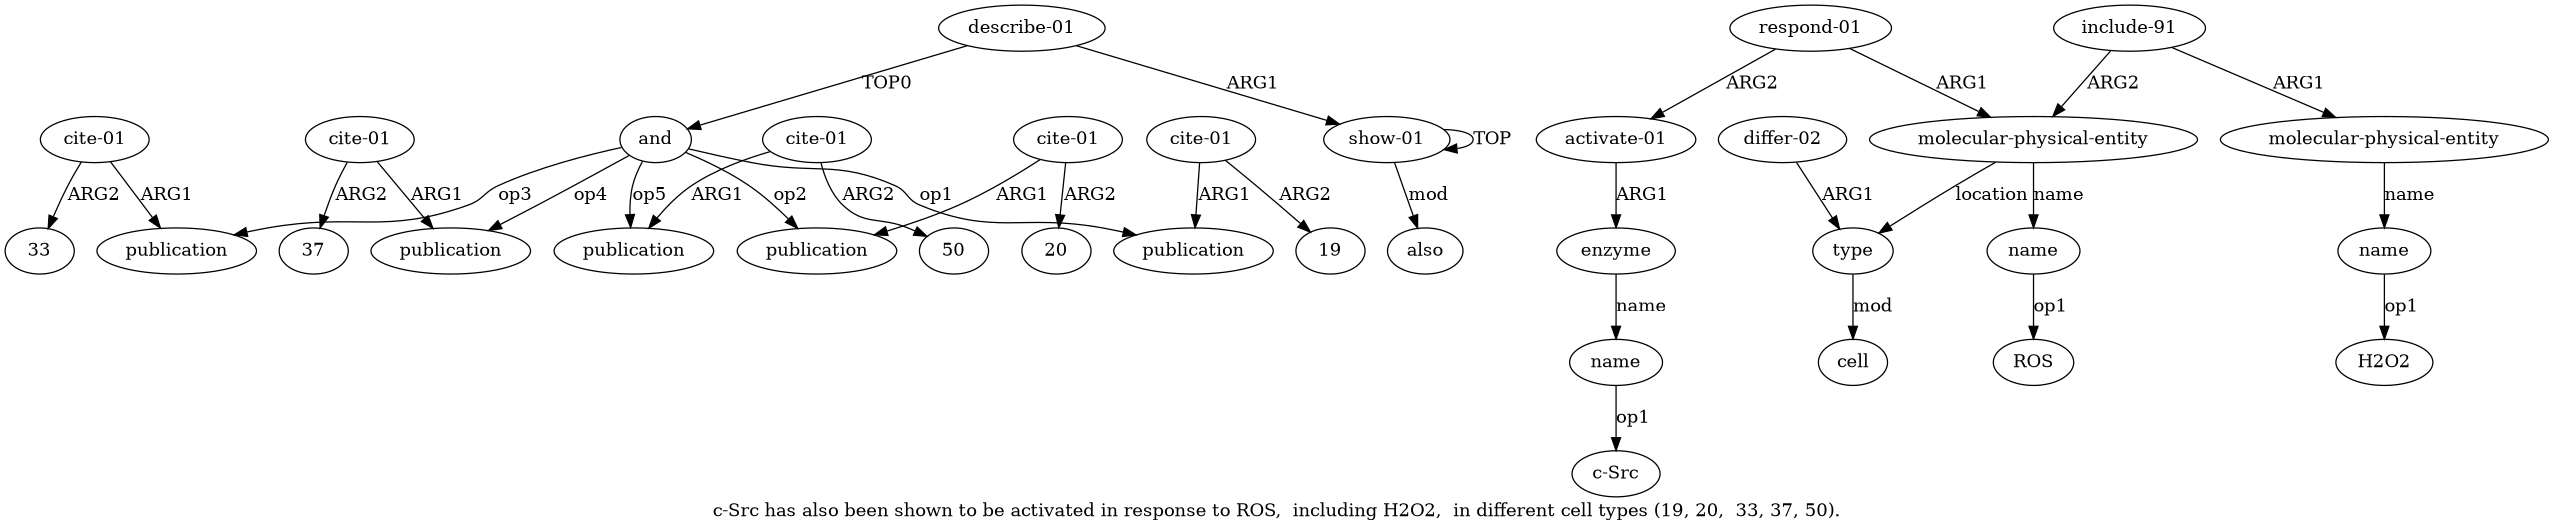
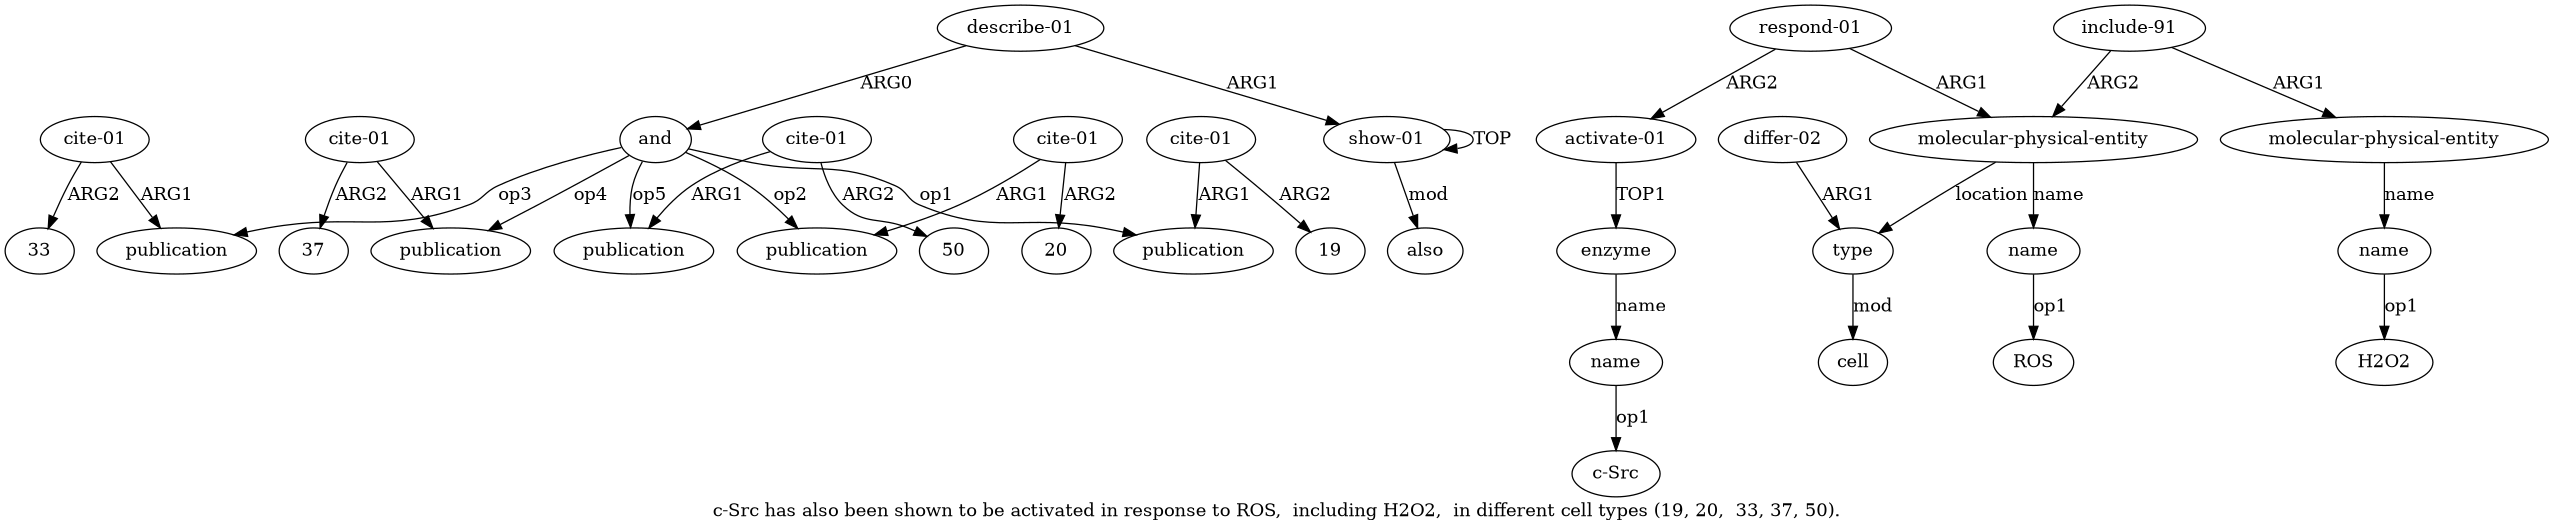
edge "describe-01" -> "and": label "TOP0" -> "ARG0"
edge "activate-01" -> "enzyme": label "ARG1" -> "TOP1"
